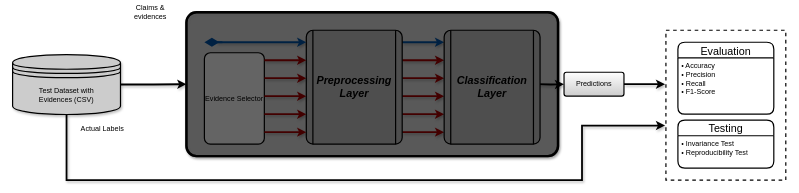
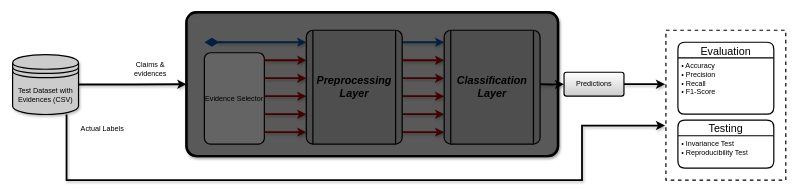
node "Claims & evidences": moved (150, 12) -> (150, 69)
node "Test Dataset withEvidences (CSV)": size 108x60 -> 66x60
